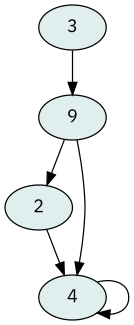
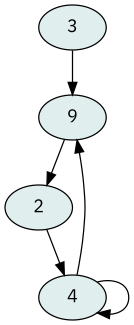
edge "9" -> "4": reversed
